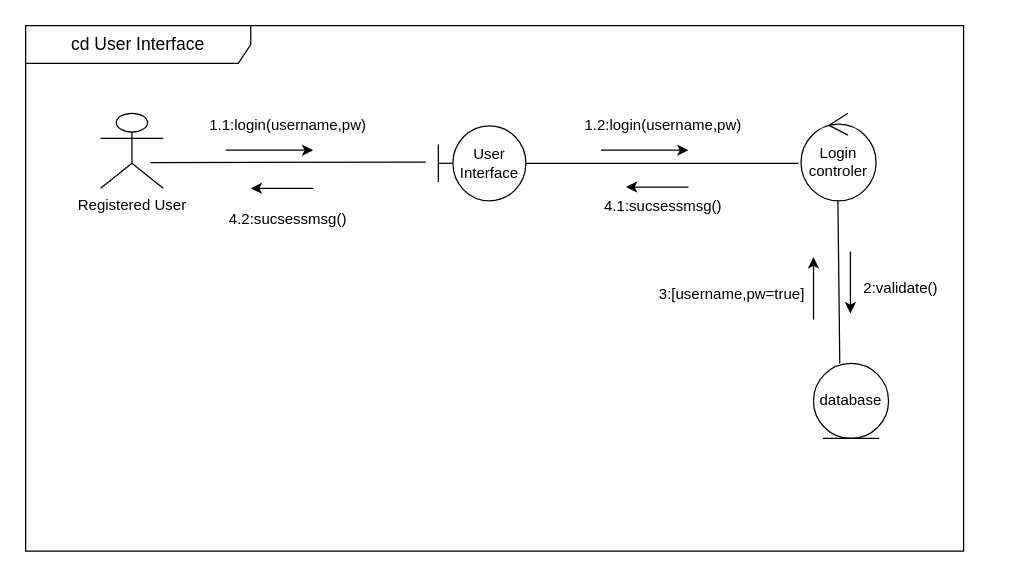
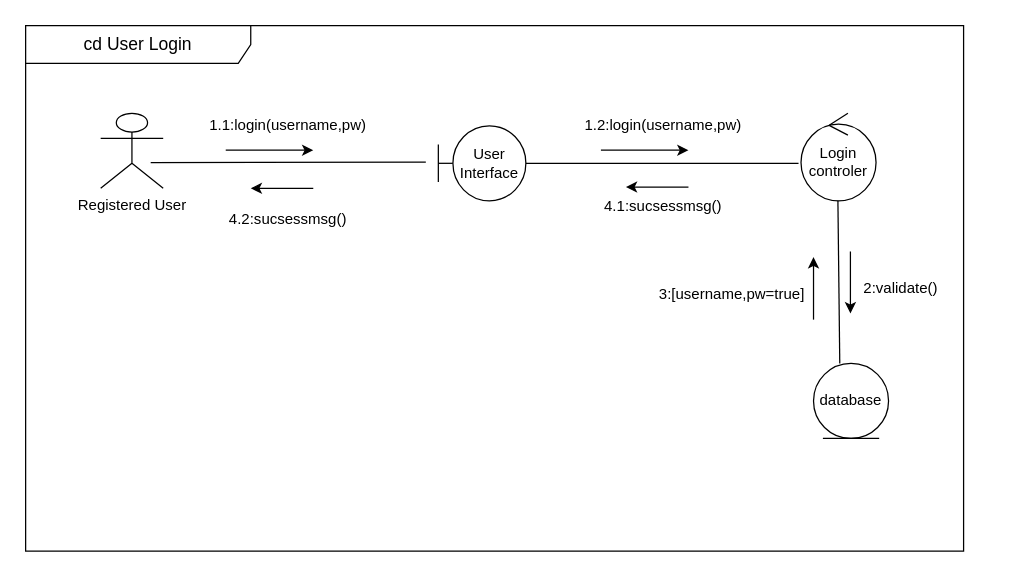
node "cd User Interface": label "cd User Interface" -> "cd User Login"
